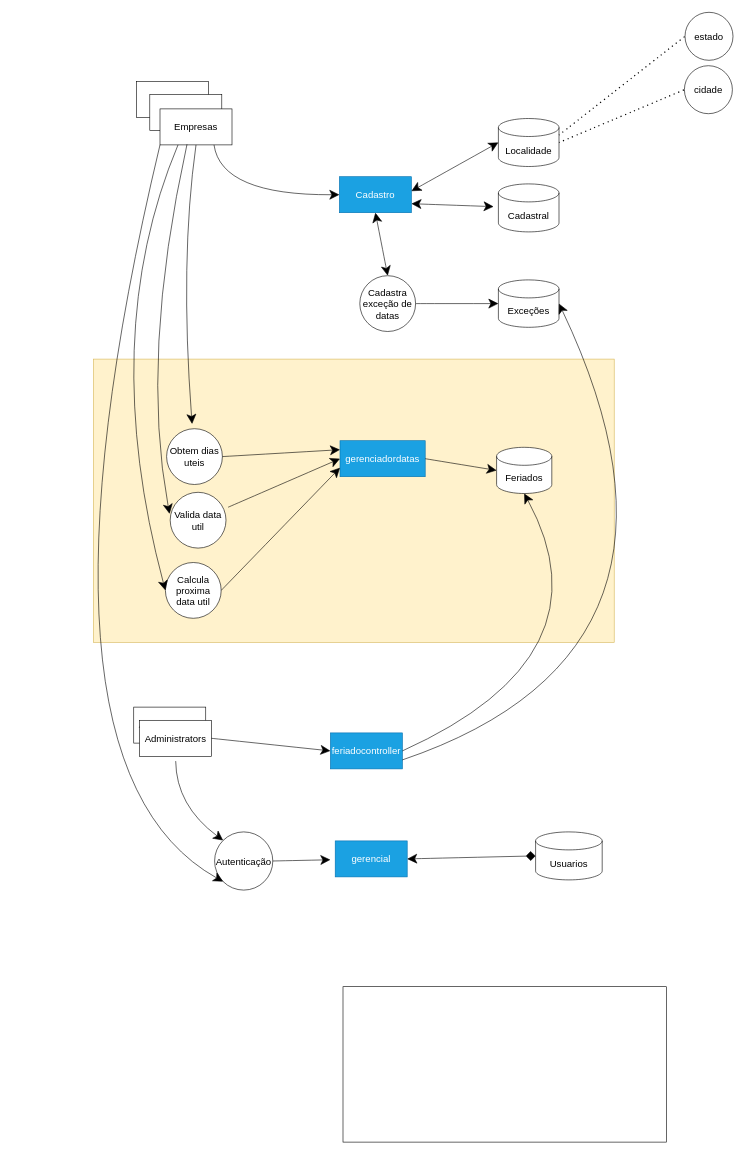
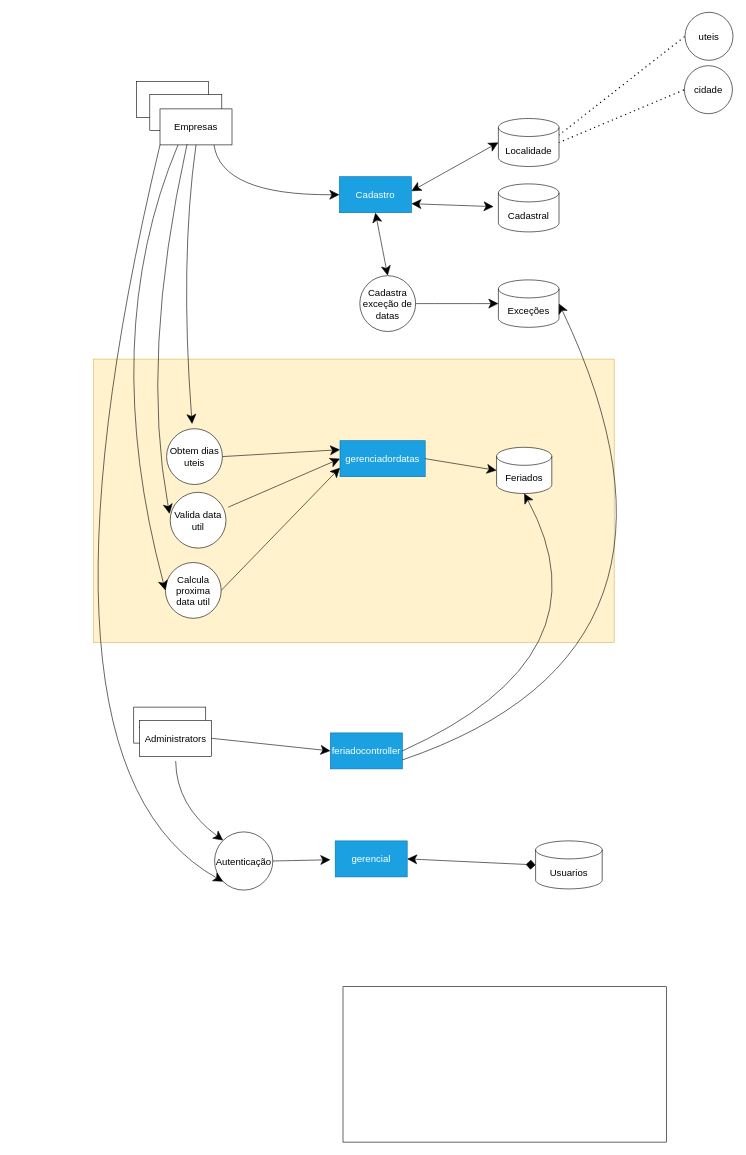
node "estado": label "estado" -> "uteis"
node "Usuarios": moved (569, 856) -> (569, 865)
